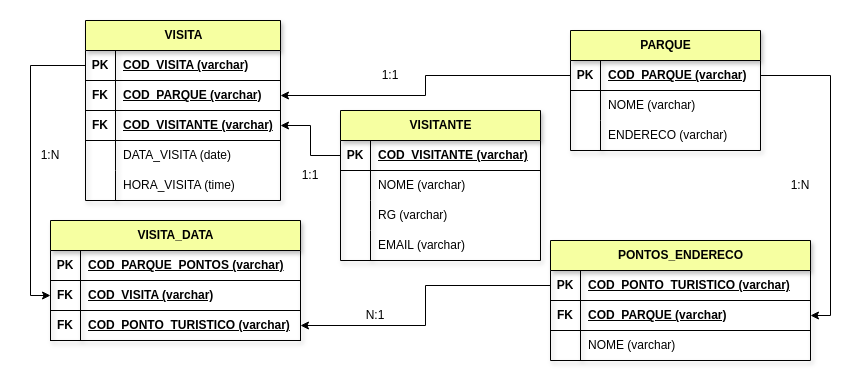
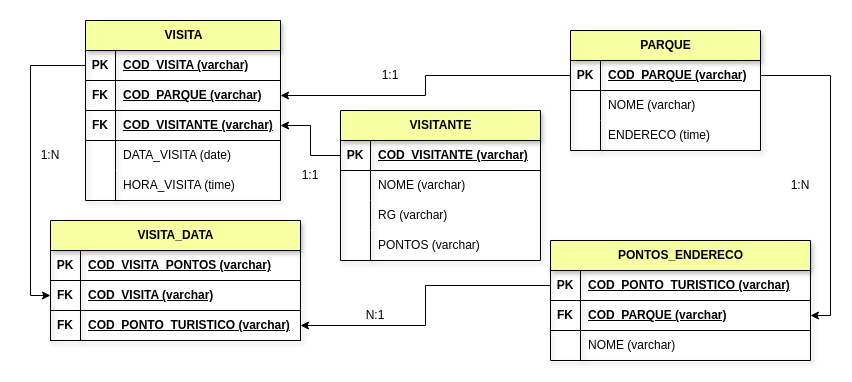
node "ENDERECO (varchar)": label "ENDERECO (varchar)" -> "ENDERECO (time)"
node "EMAIL (varchar)": label "EMAIL (varchar)" -> "PONTOS (varchar)"
node "COD_PARQUE_PONTOS (varchar)": label "COD_PARQUE_PONTOS (varchar)" -> "COD_VISITA_PONTOS (varchar)"
